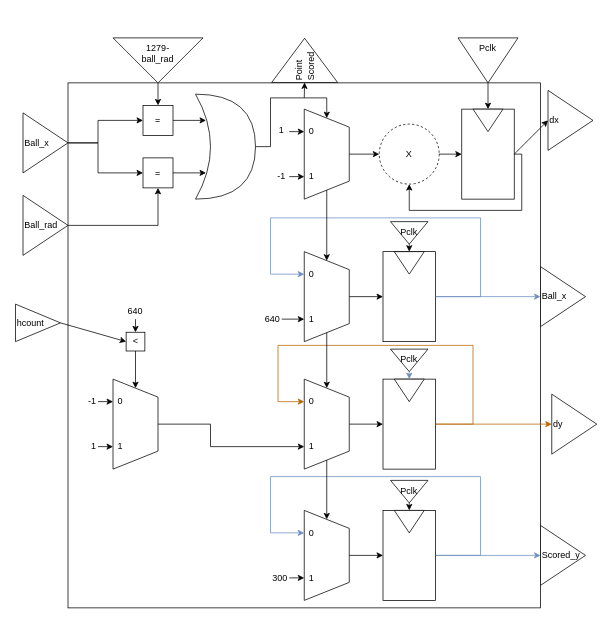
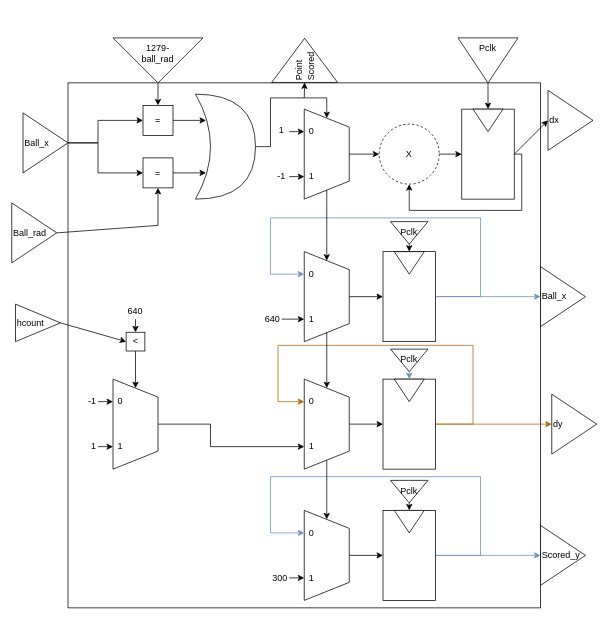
node "Ball_rad": moved (45, 225) -> (34, 233)
